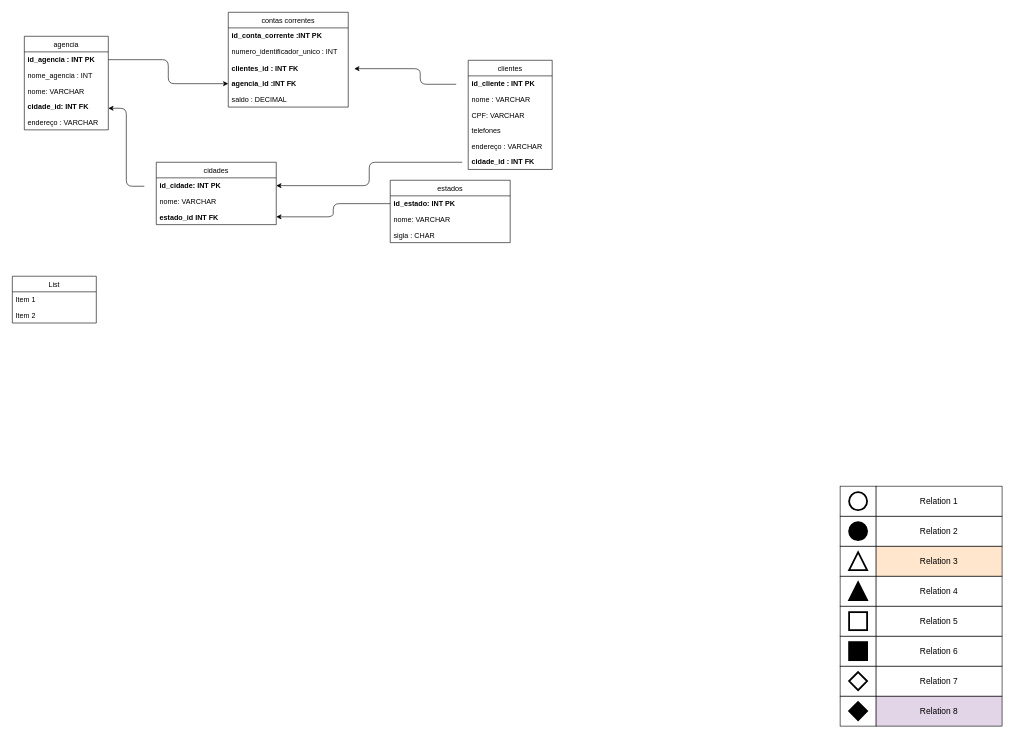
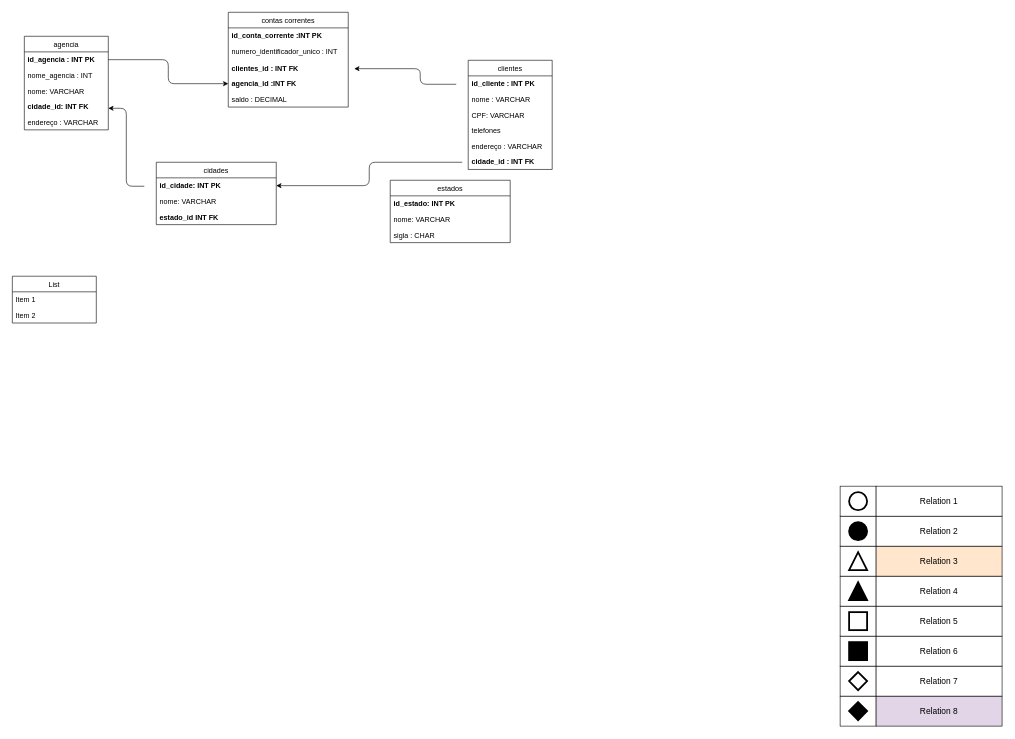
edge "id_estado: INT PK" -> "estado_id INT FK": removed
